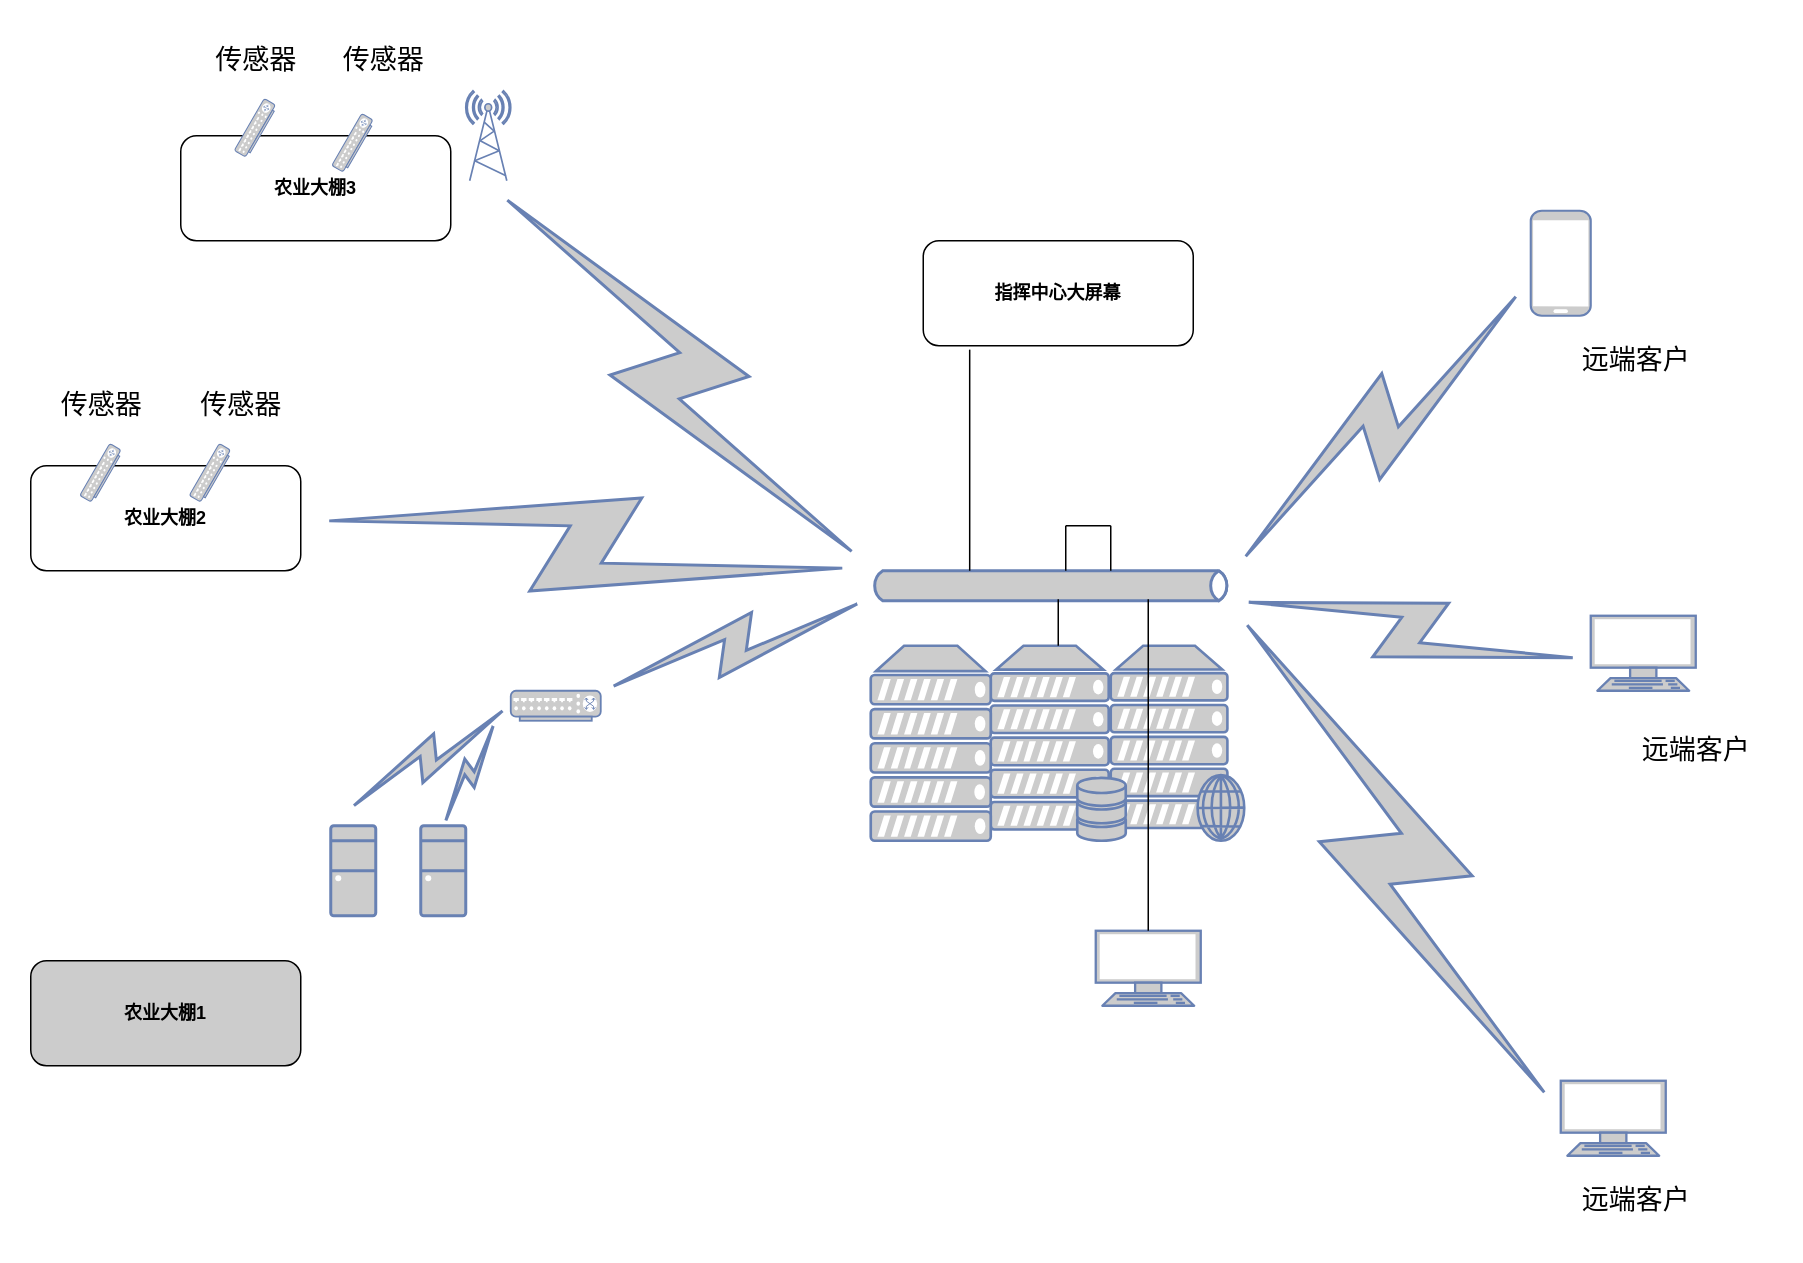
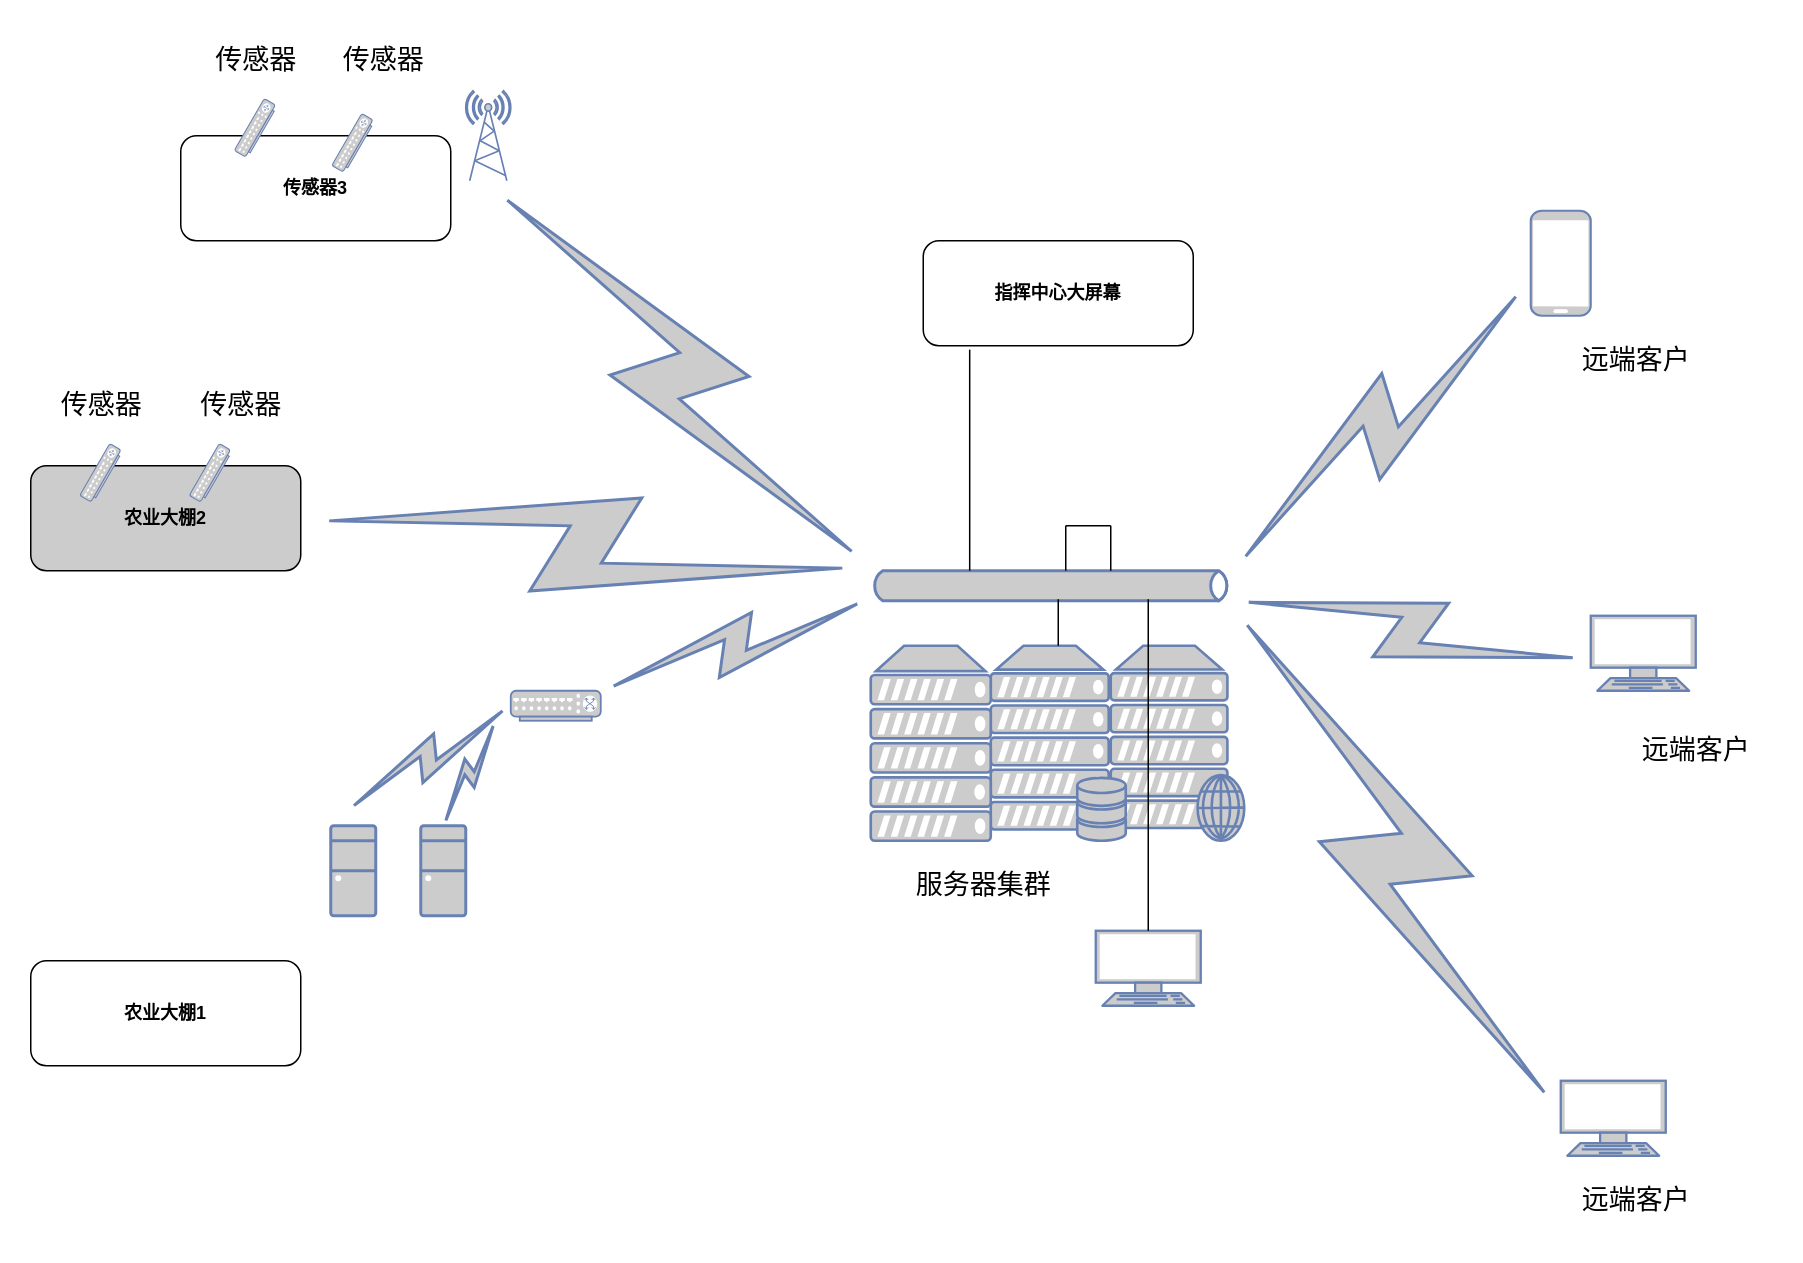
node "农业大棚3": label "农业大棚3" -> "传感器3"
node "农业大棚2": fillcolor #ffffff -> #cccccc
node "服务器集群": added
node "农业大棚1": fillcolor #cccccc -> #ffffff
